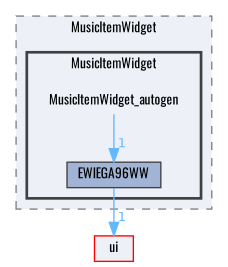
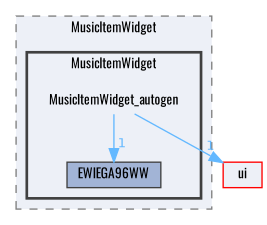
edge "EWIEGA96WW" -> "ui": now "MusicItemWidget_autogen" -> "ui"
